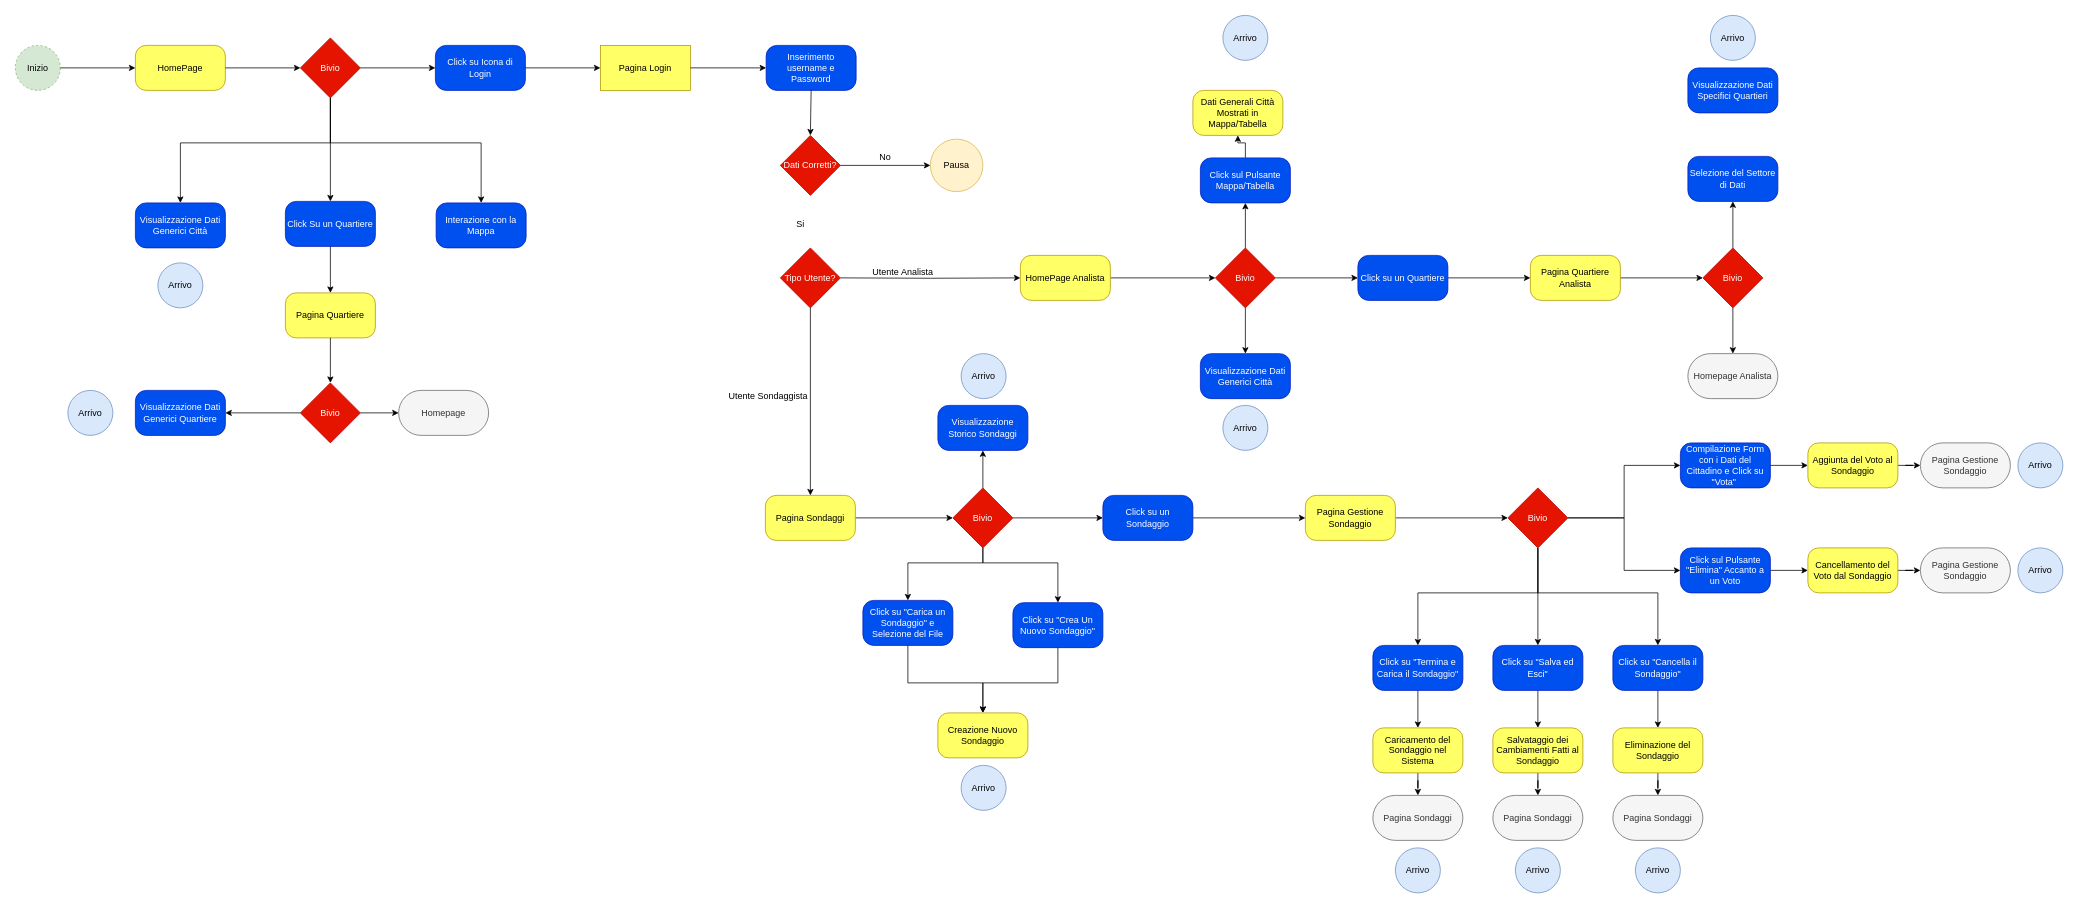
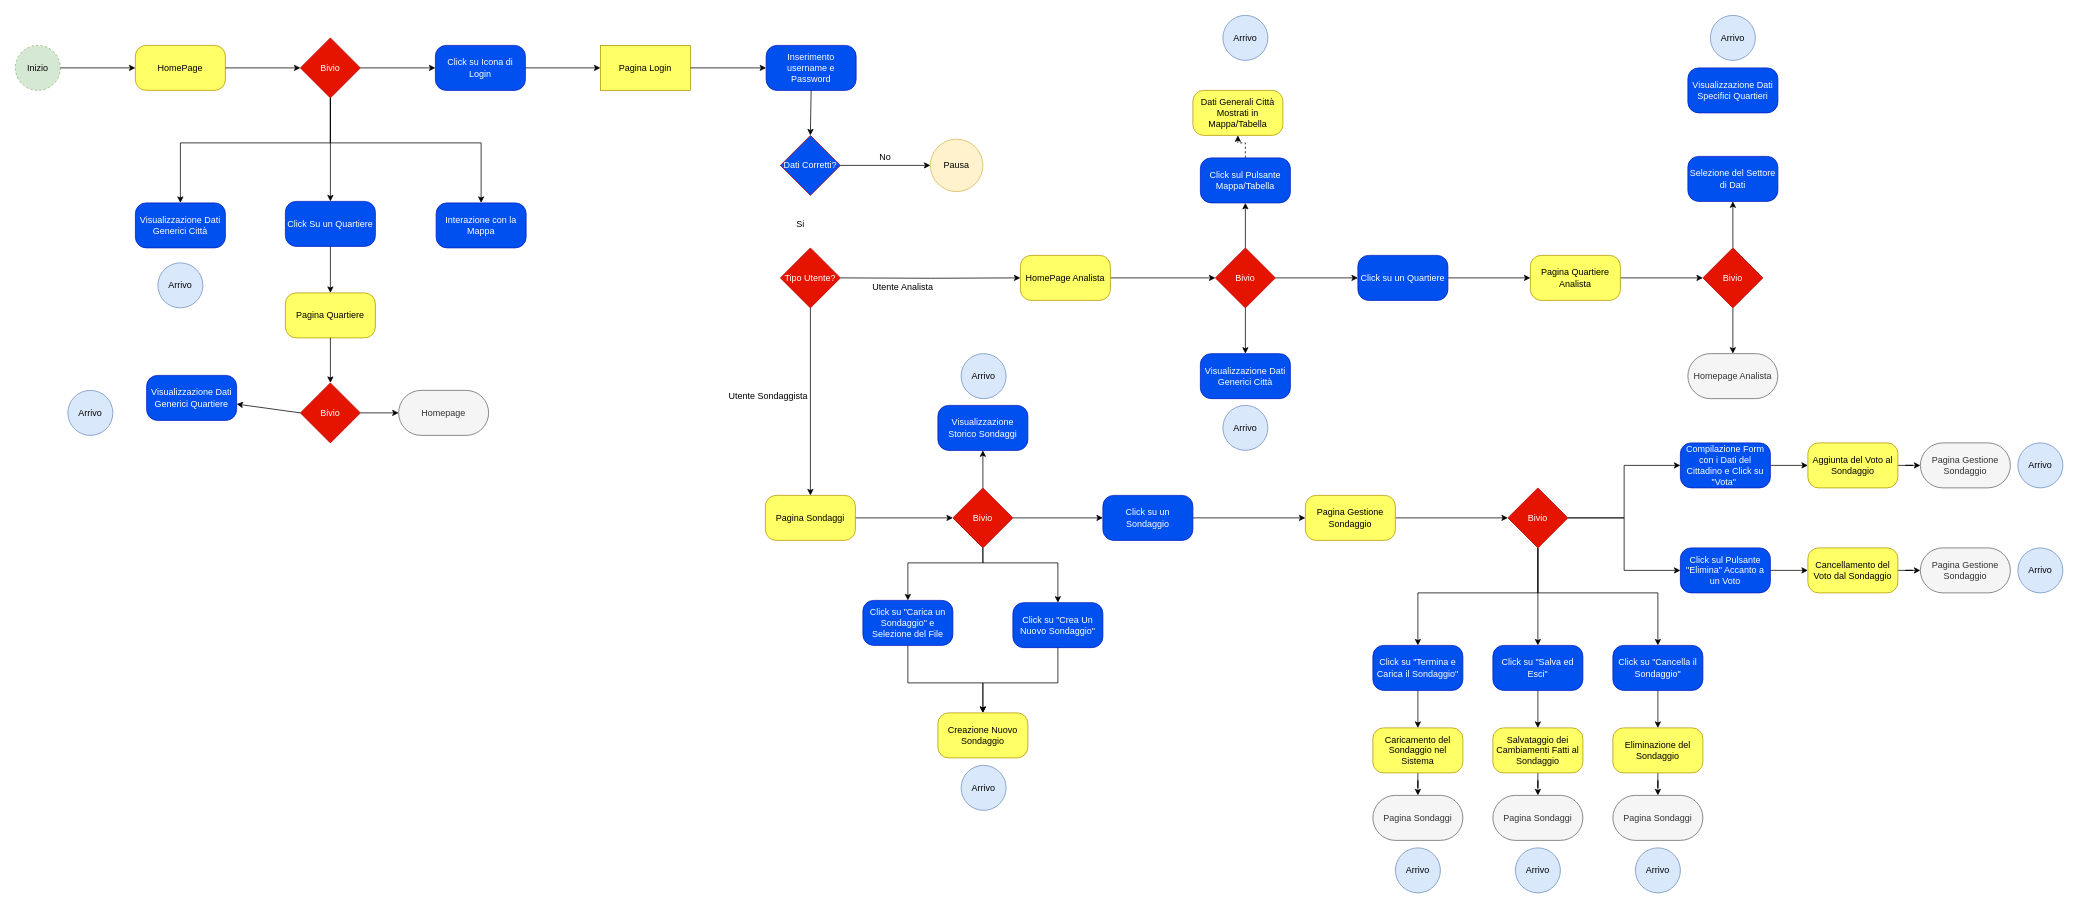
edge "Click sul Pulsante Mappa/Tabella" -> "Dati Generali Città Mostrati in Mappa/Tabella": style solid -> dashed
node "Dati Corretti?": fillcolor #e51400 -> #0050ef
node "Utente Analista": moved (903, 272) -> (903, 287)
node "Visualizzazione Dati Generici Quartiere": moved (180, 413) -> (192, 398)
